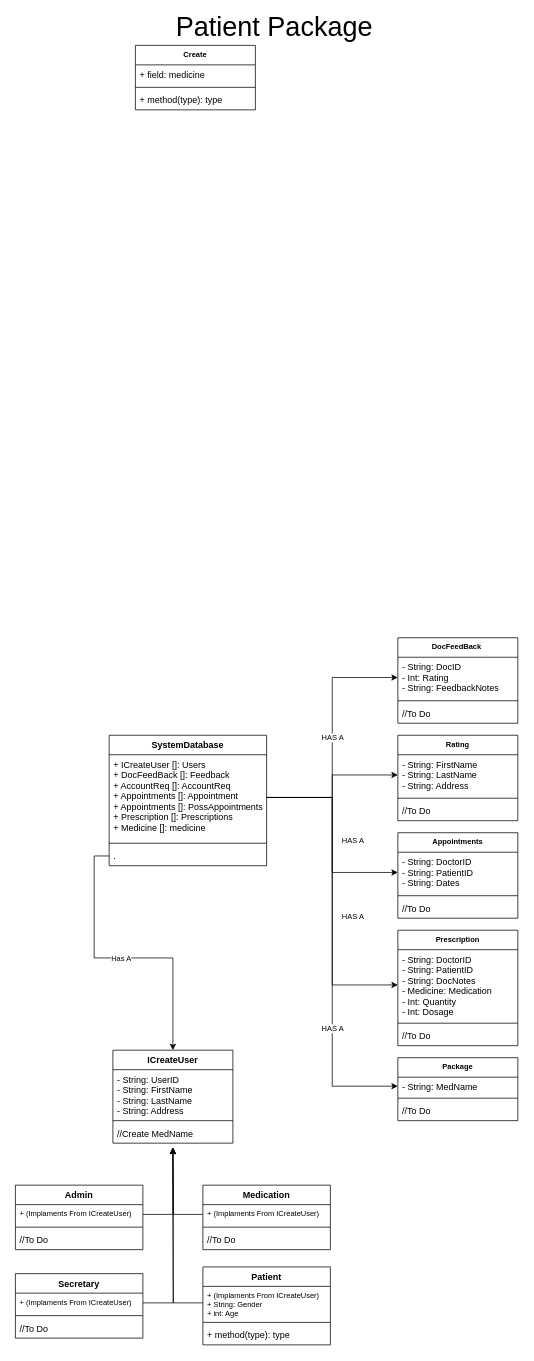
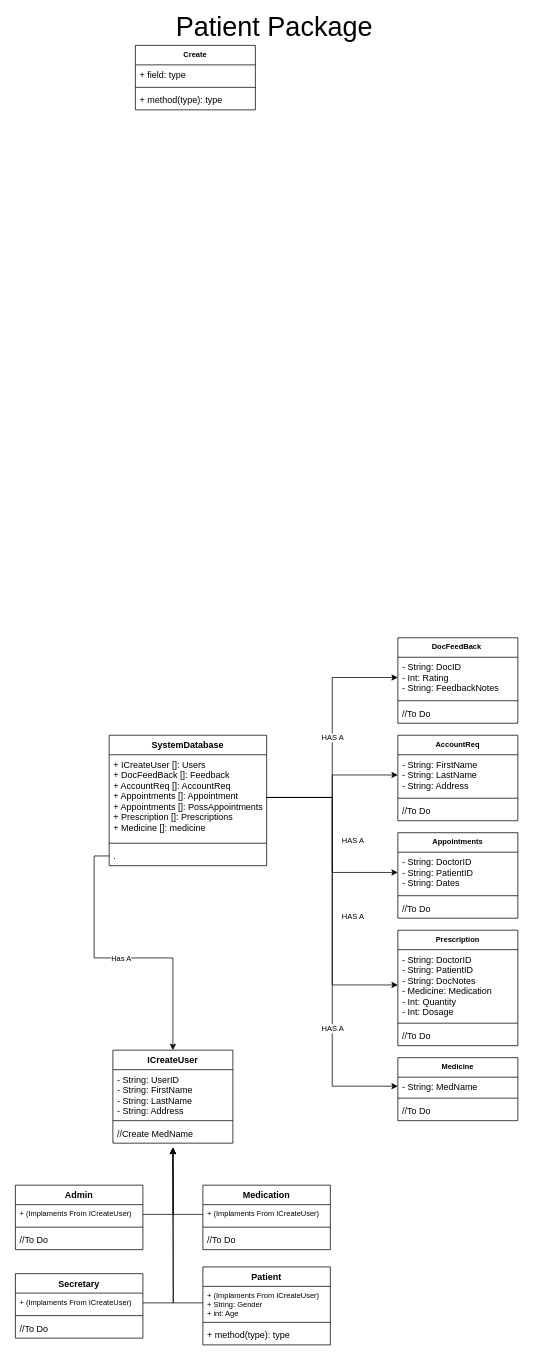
node "+ field: medicine": label "+ field: medicine" -> "+ field: type"
node "Rating": label "Rating" -> "AccountReq"
node "Package": label "Package" -> "Medicine"
